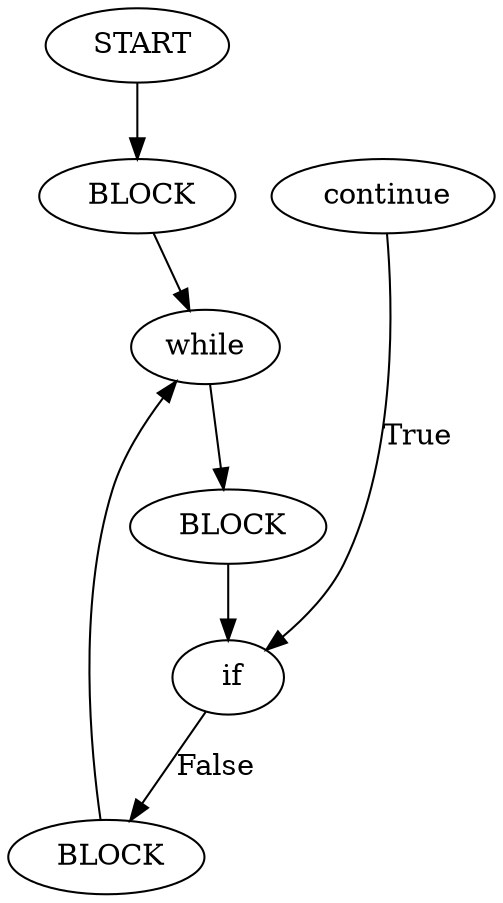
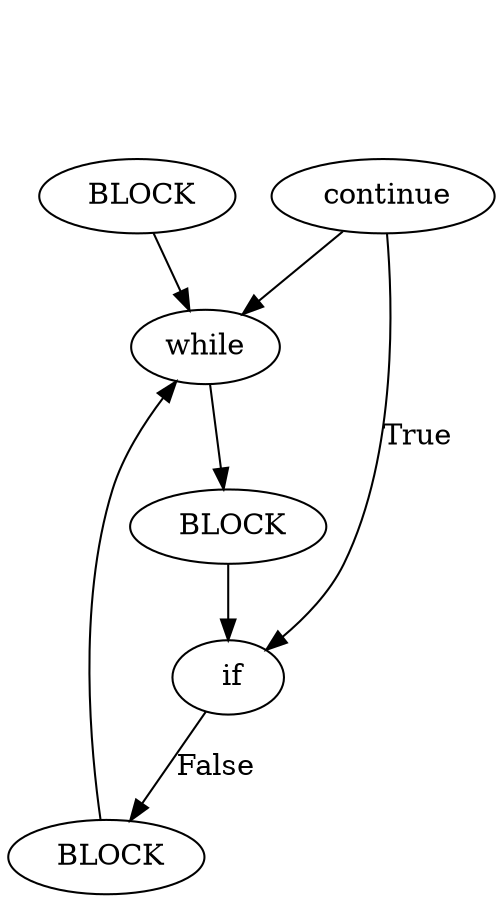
node "START": removed
edge "continue" -> "while": added
